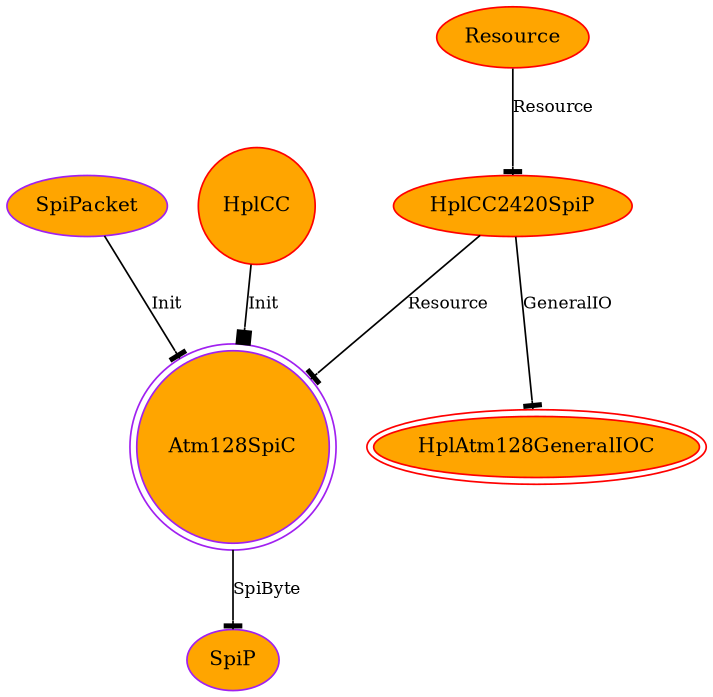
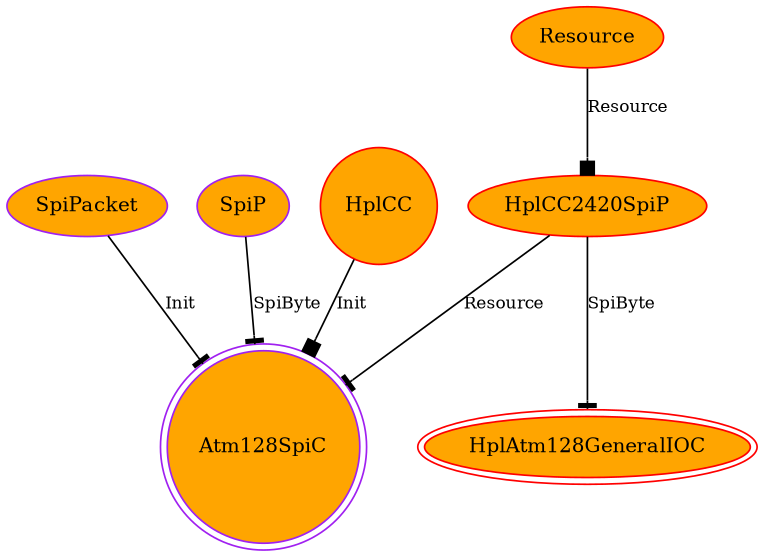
edge "Resource" -> "HplCC2420SpiP": arrowhead tee -> box
edge "HplCC2420SpiP" -> "HplAtm128GeneralIOC": label "GeneralIO" -> "SpiByte"
edge "Atm128SpiC" -> "SpiP": reversed
